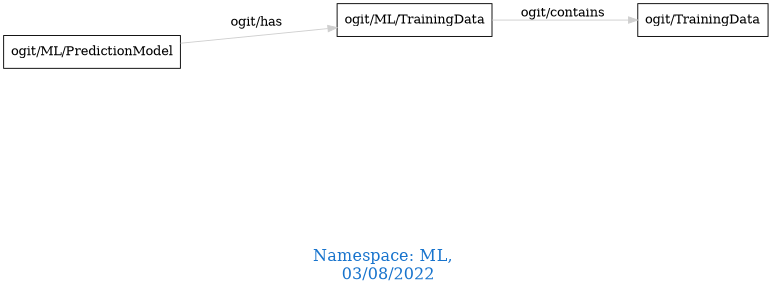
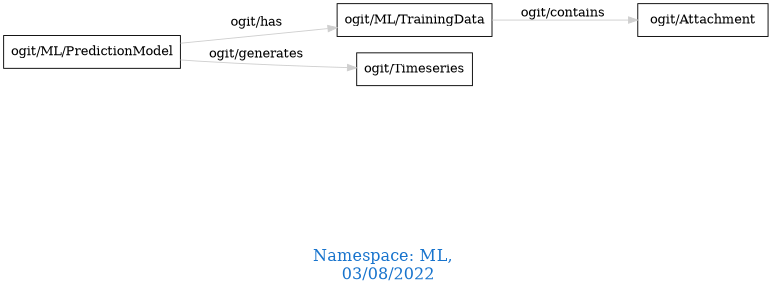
node "ogit/TrainingData": label "ogit/TrainingData" -> "ogit/Attachment"
node "ogit/Timeseries": added
